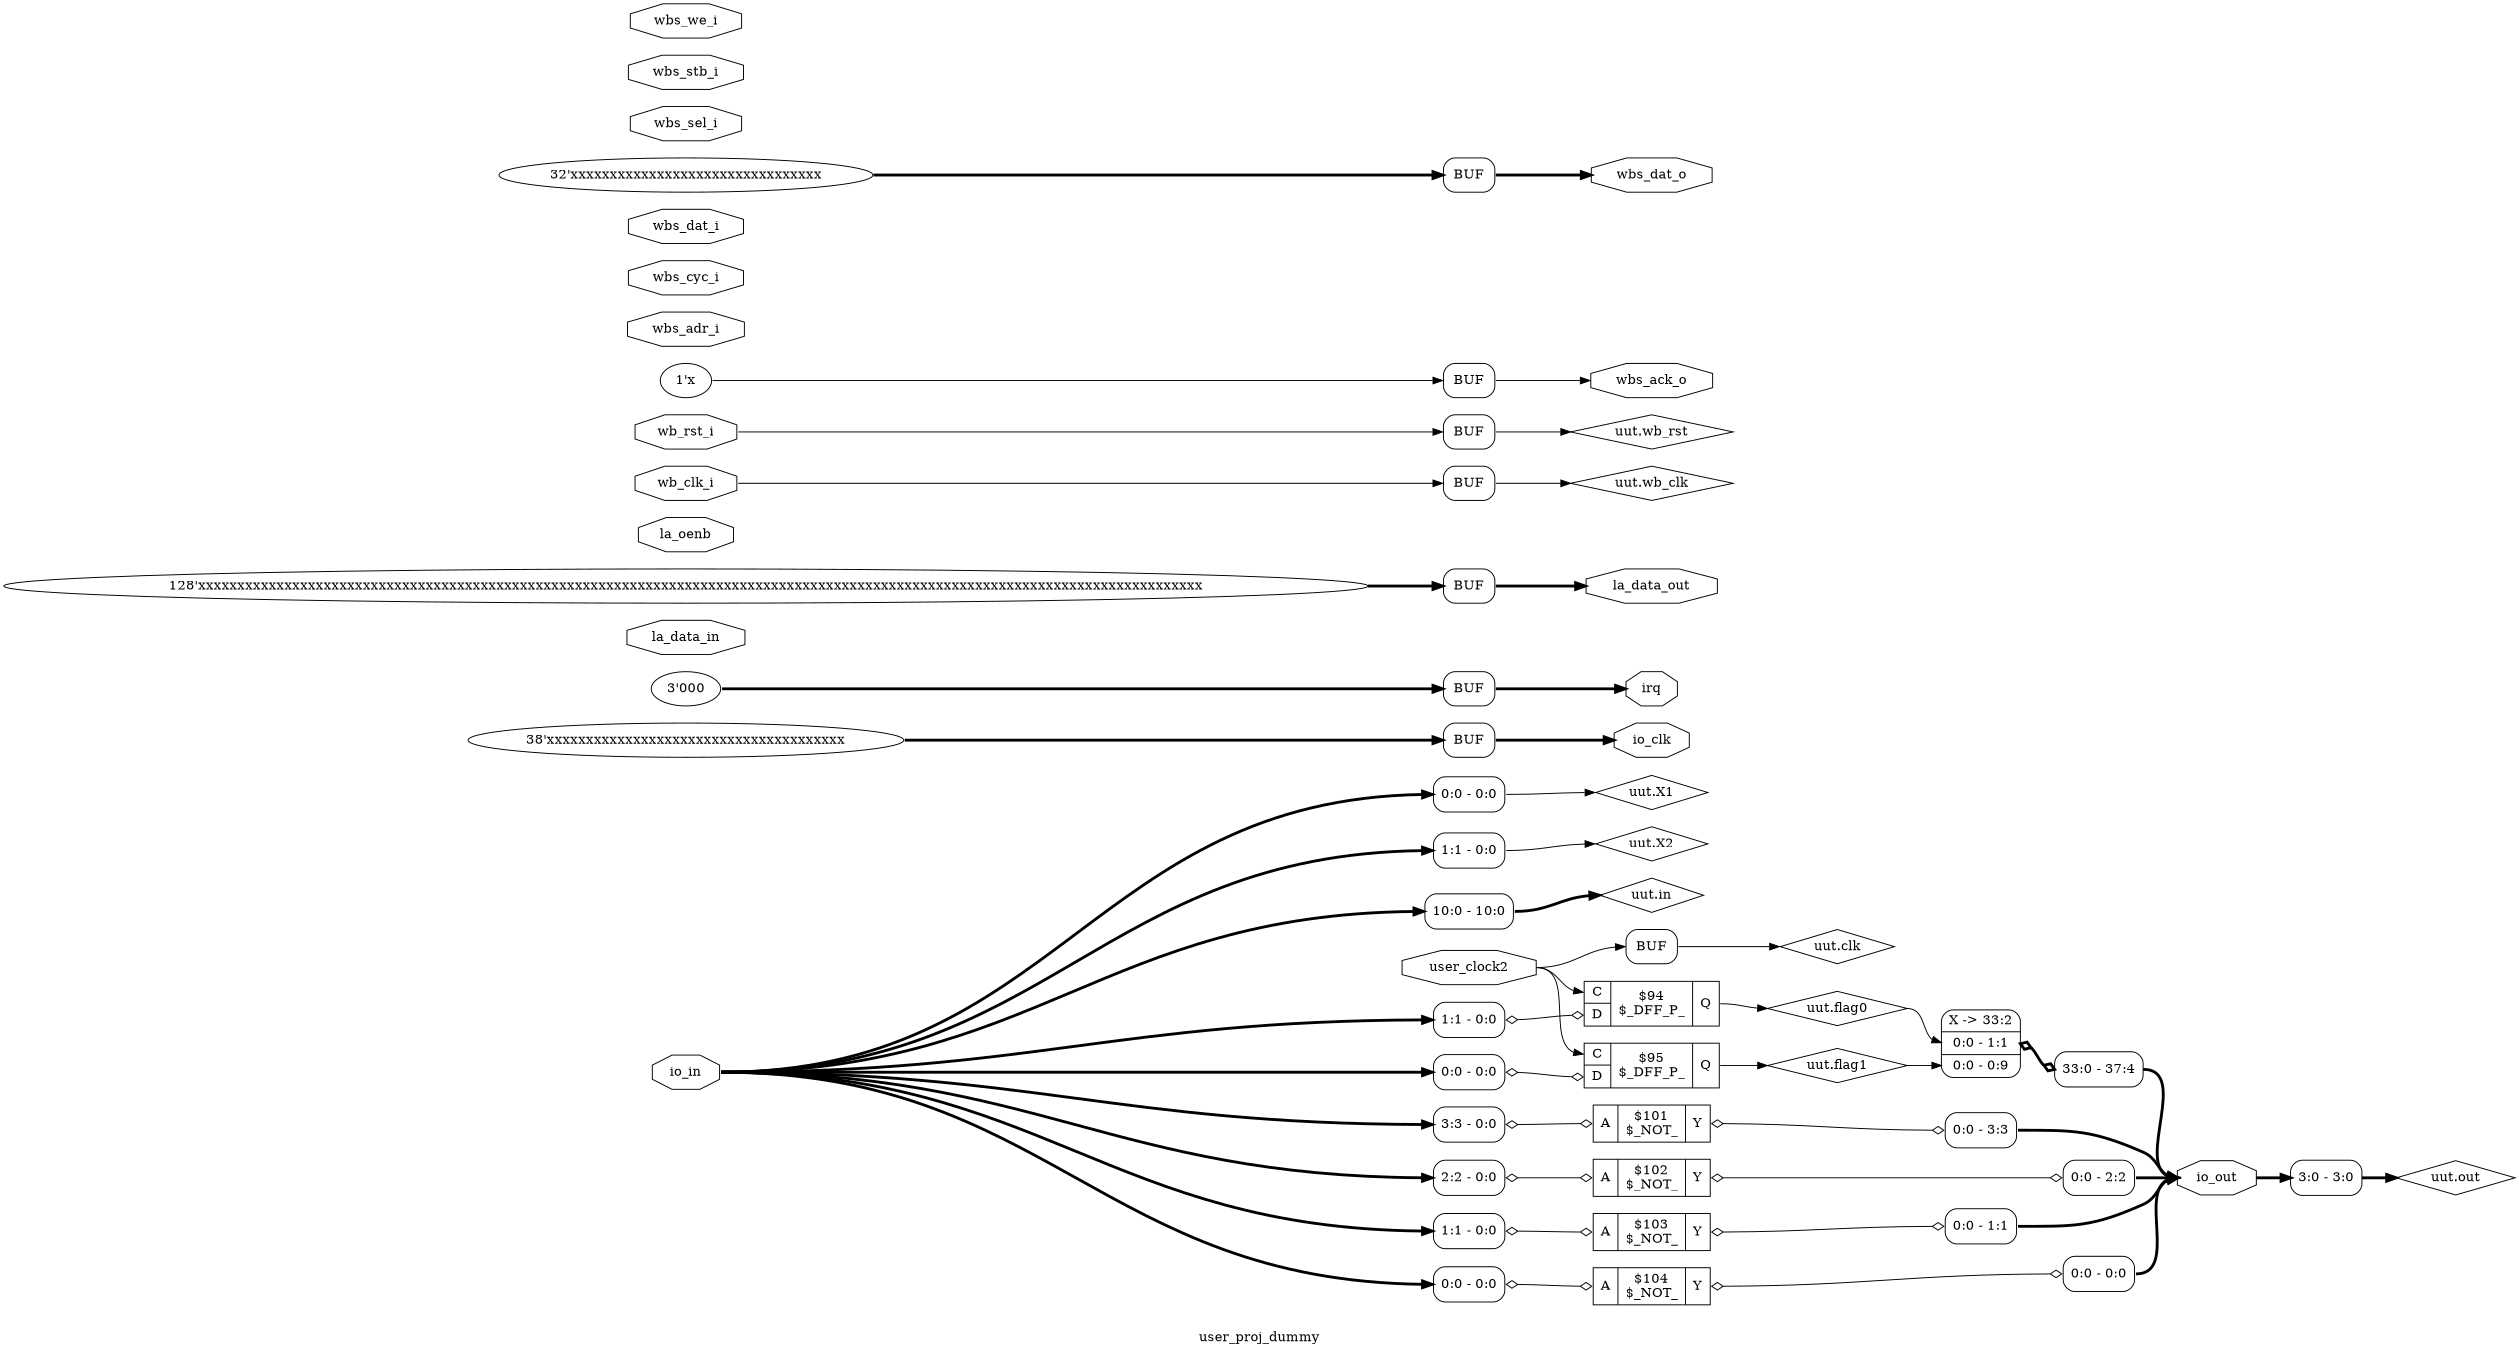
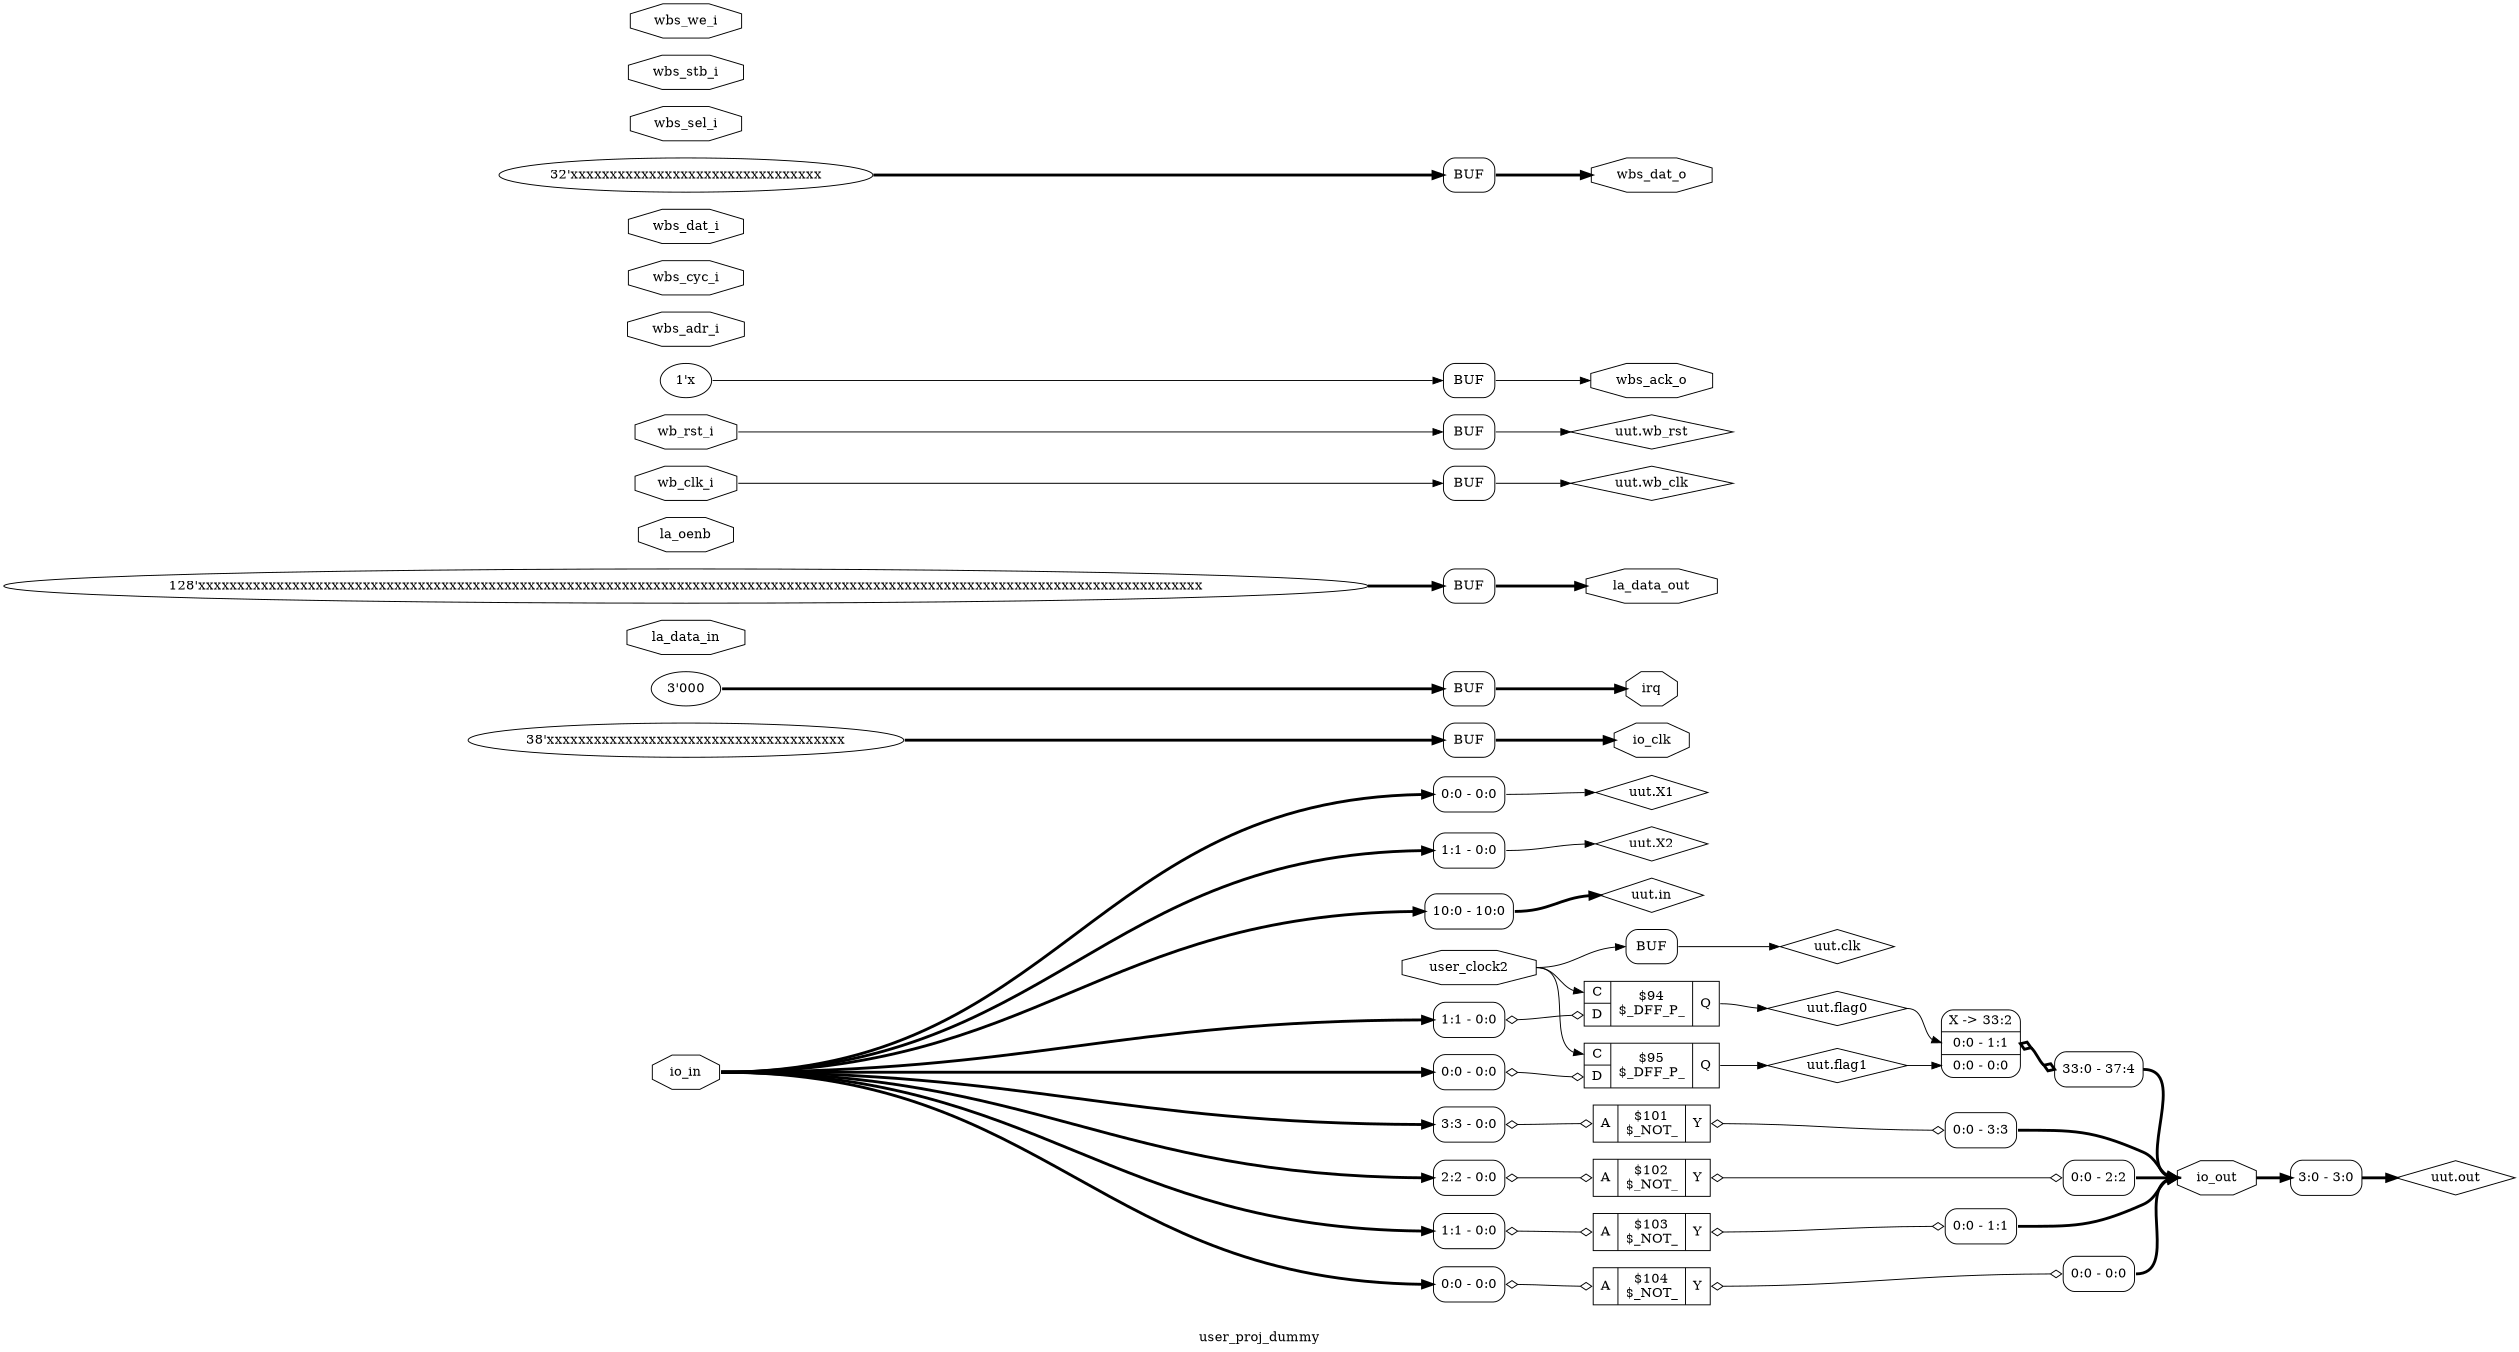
node "X -> 33:2": text "0:0 - 0:9" -> "0:0 - 0:0"
